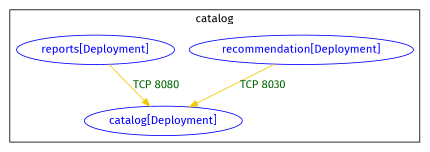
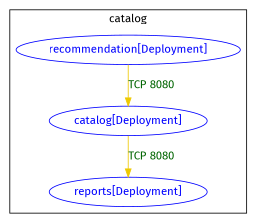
edge "reports[Deployment]" -> "catalog[Deployment]": reversed
edge "recommendation[Deployment]" -> "catalog[Deployment]": label "TCP 8030" -> "TCP 8080"
